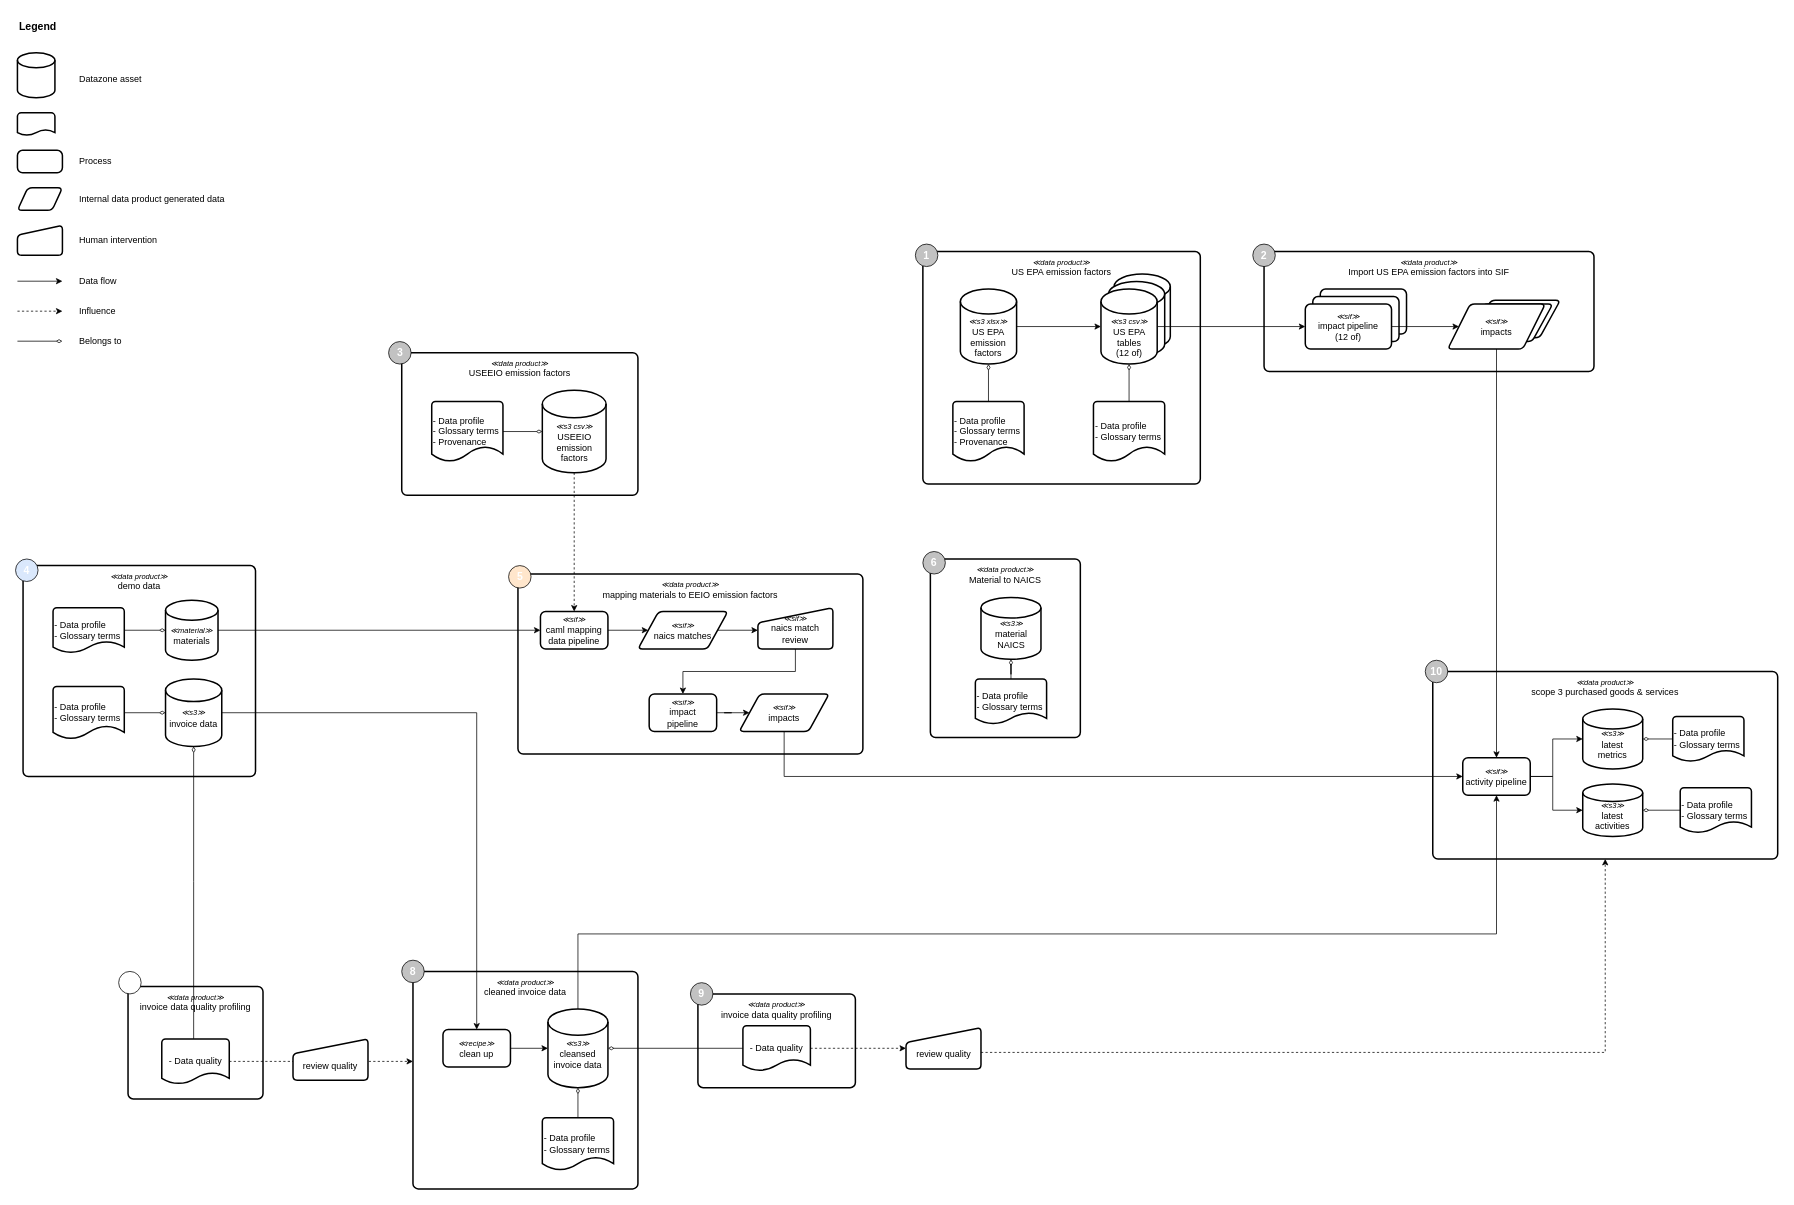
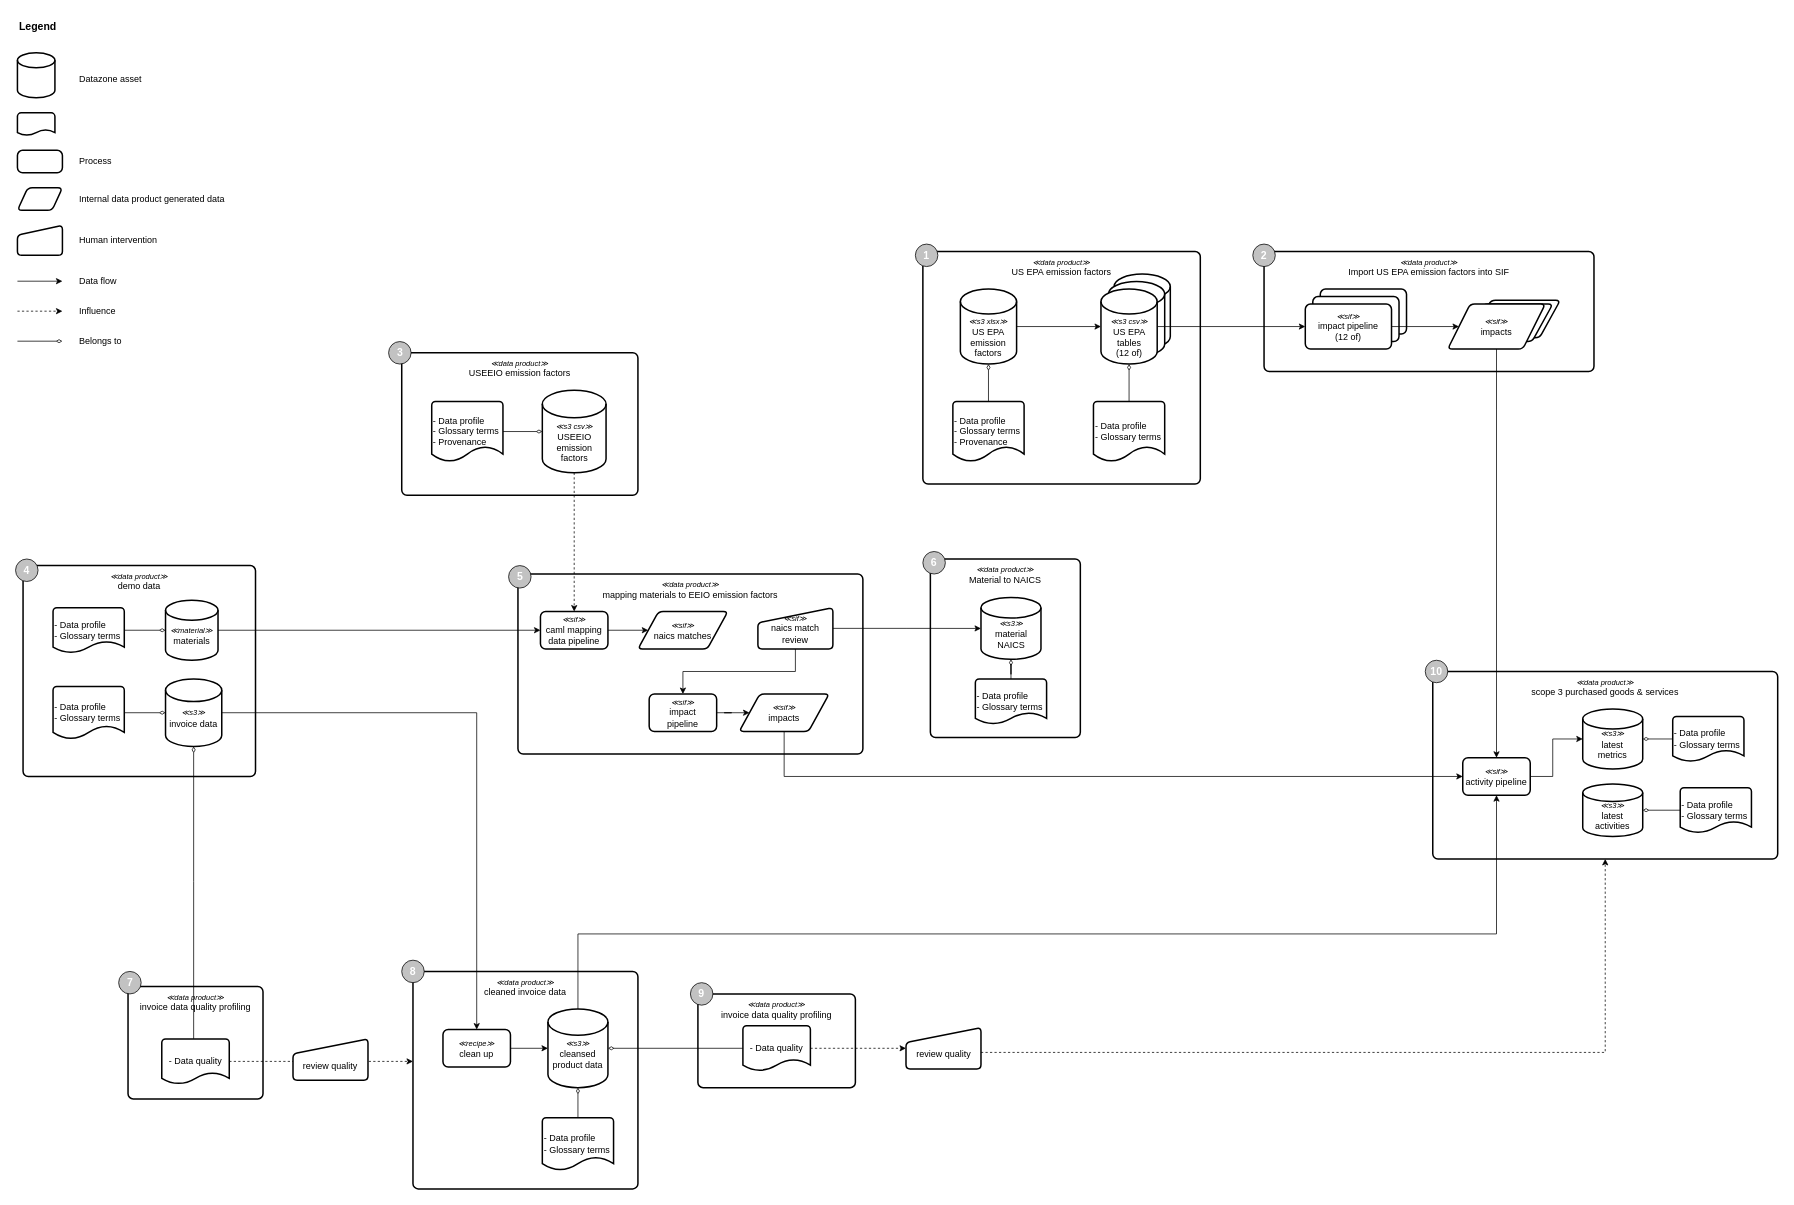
node "4": fillcolor #dae8fc -> #c2c2c2
node "5": fillcolor #ffe6cc -> #c2c2c2
edge "≪sif≫naics match review" -> "≪s3≫material NAICS": added
edge "≪sif≫naics matches" -> "≪sif≫naics match review": removed
edge "≪sif≫activity pipeline" -> "≪s3≫latest activities": removed
node "7": fillcolor #ffffff -> #c2c2c2
node "≪s3≫cleansed invoice data": label "≪s3≫cleansed invoice data" -> "≪s3≫cleansed product data"
